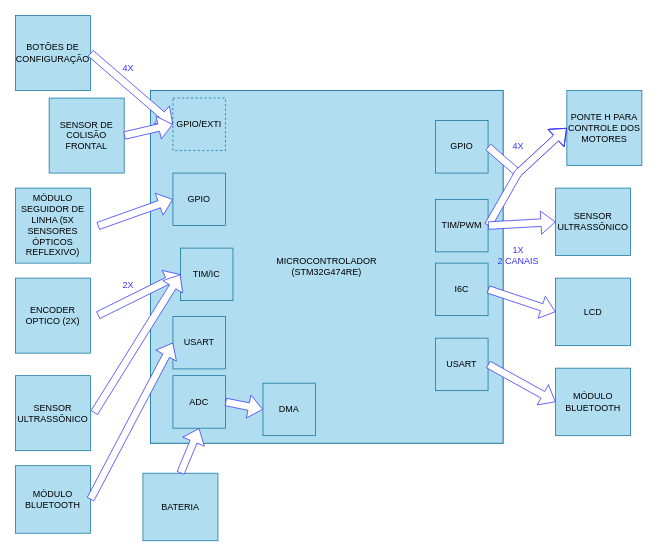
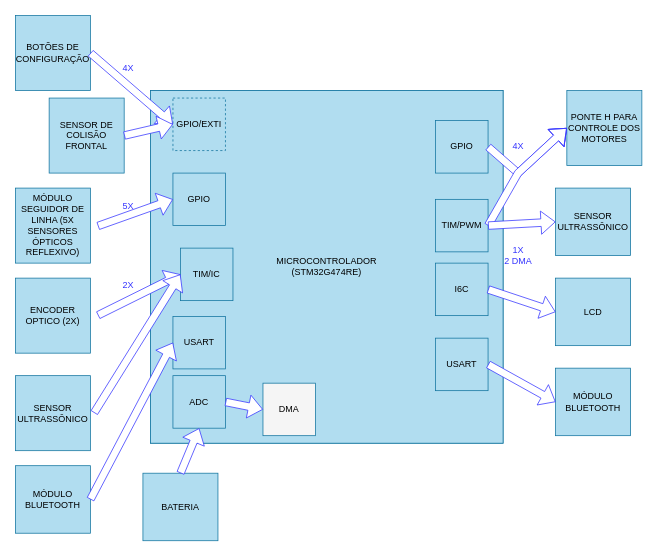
node "5X": added
node "1X 2 CANAIS": label "1X 2 CANAIS" -> "1X 2 DMA"
node "DMA": fillcolor #b1ddf0 -> #f5f5f5
